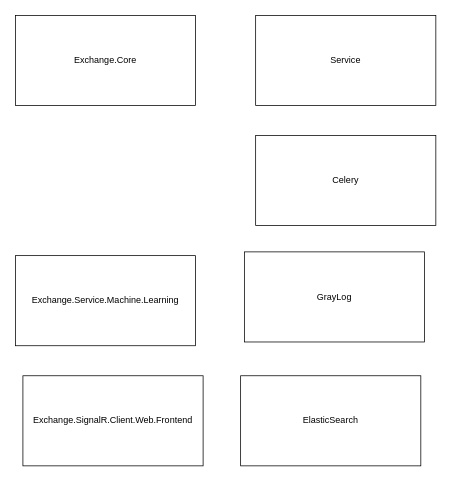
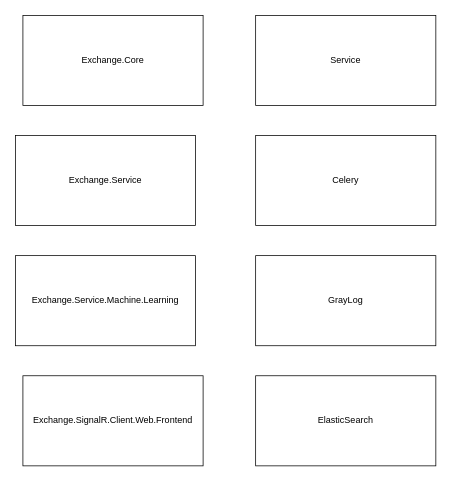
node "Exchange.Core": moved (105, 60) -> (113, 60)
node "Exchange.Service": added
node "GrayLog": moved (334, 297) -> (345, 300)
node "ElasticSearch": moved (330, 420) -> (345, 420)
